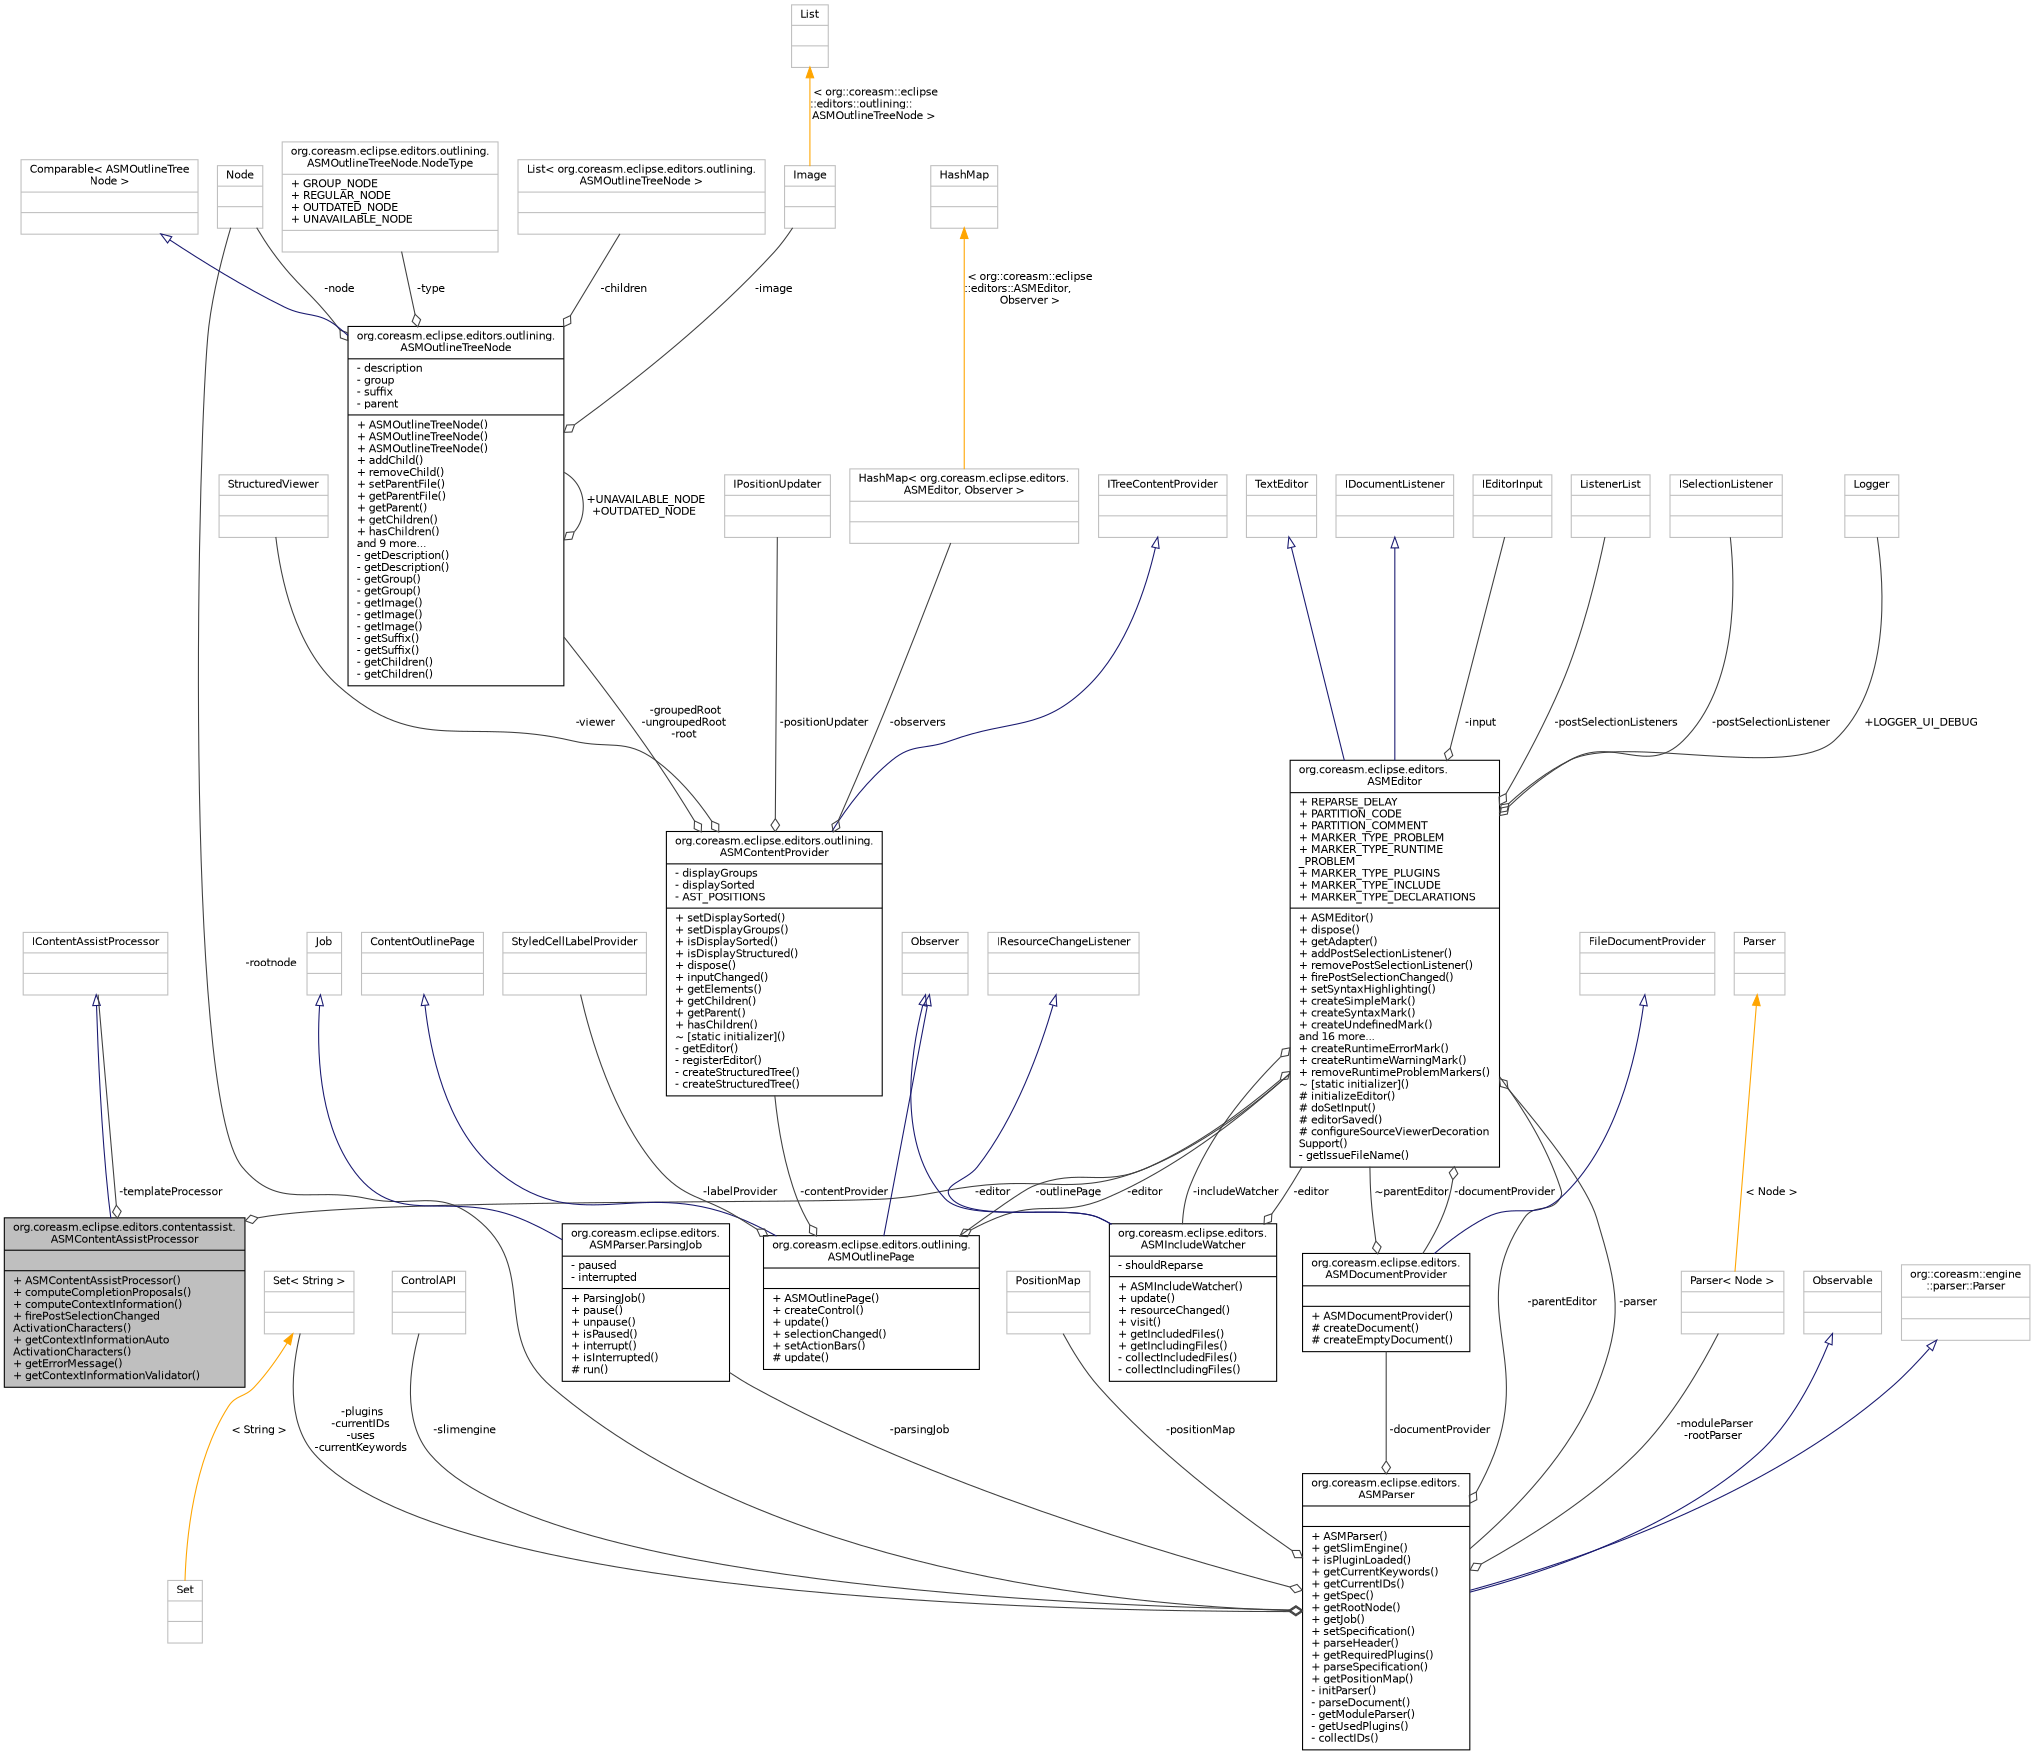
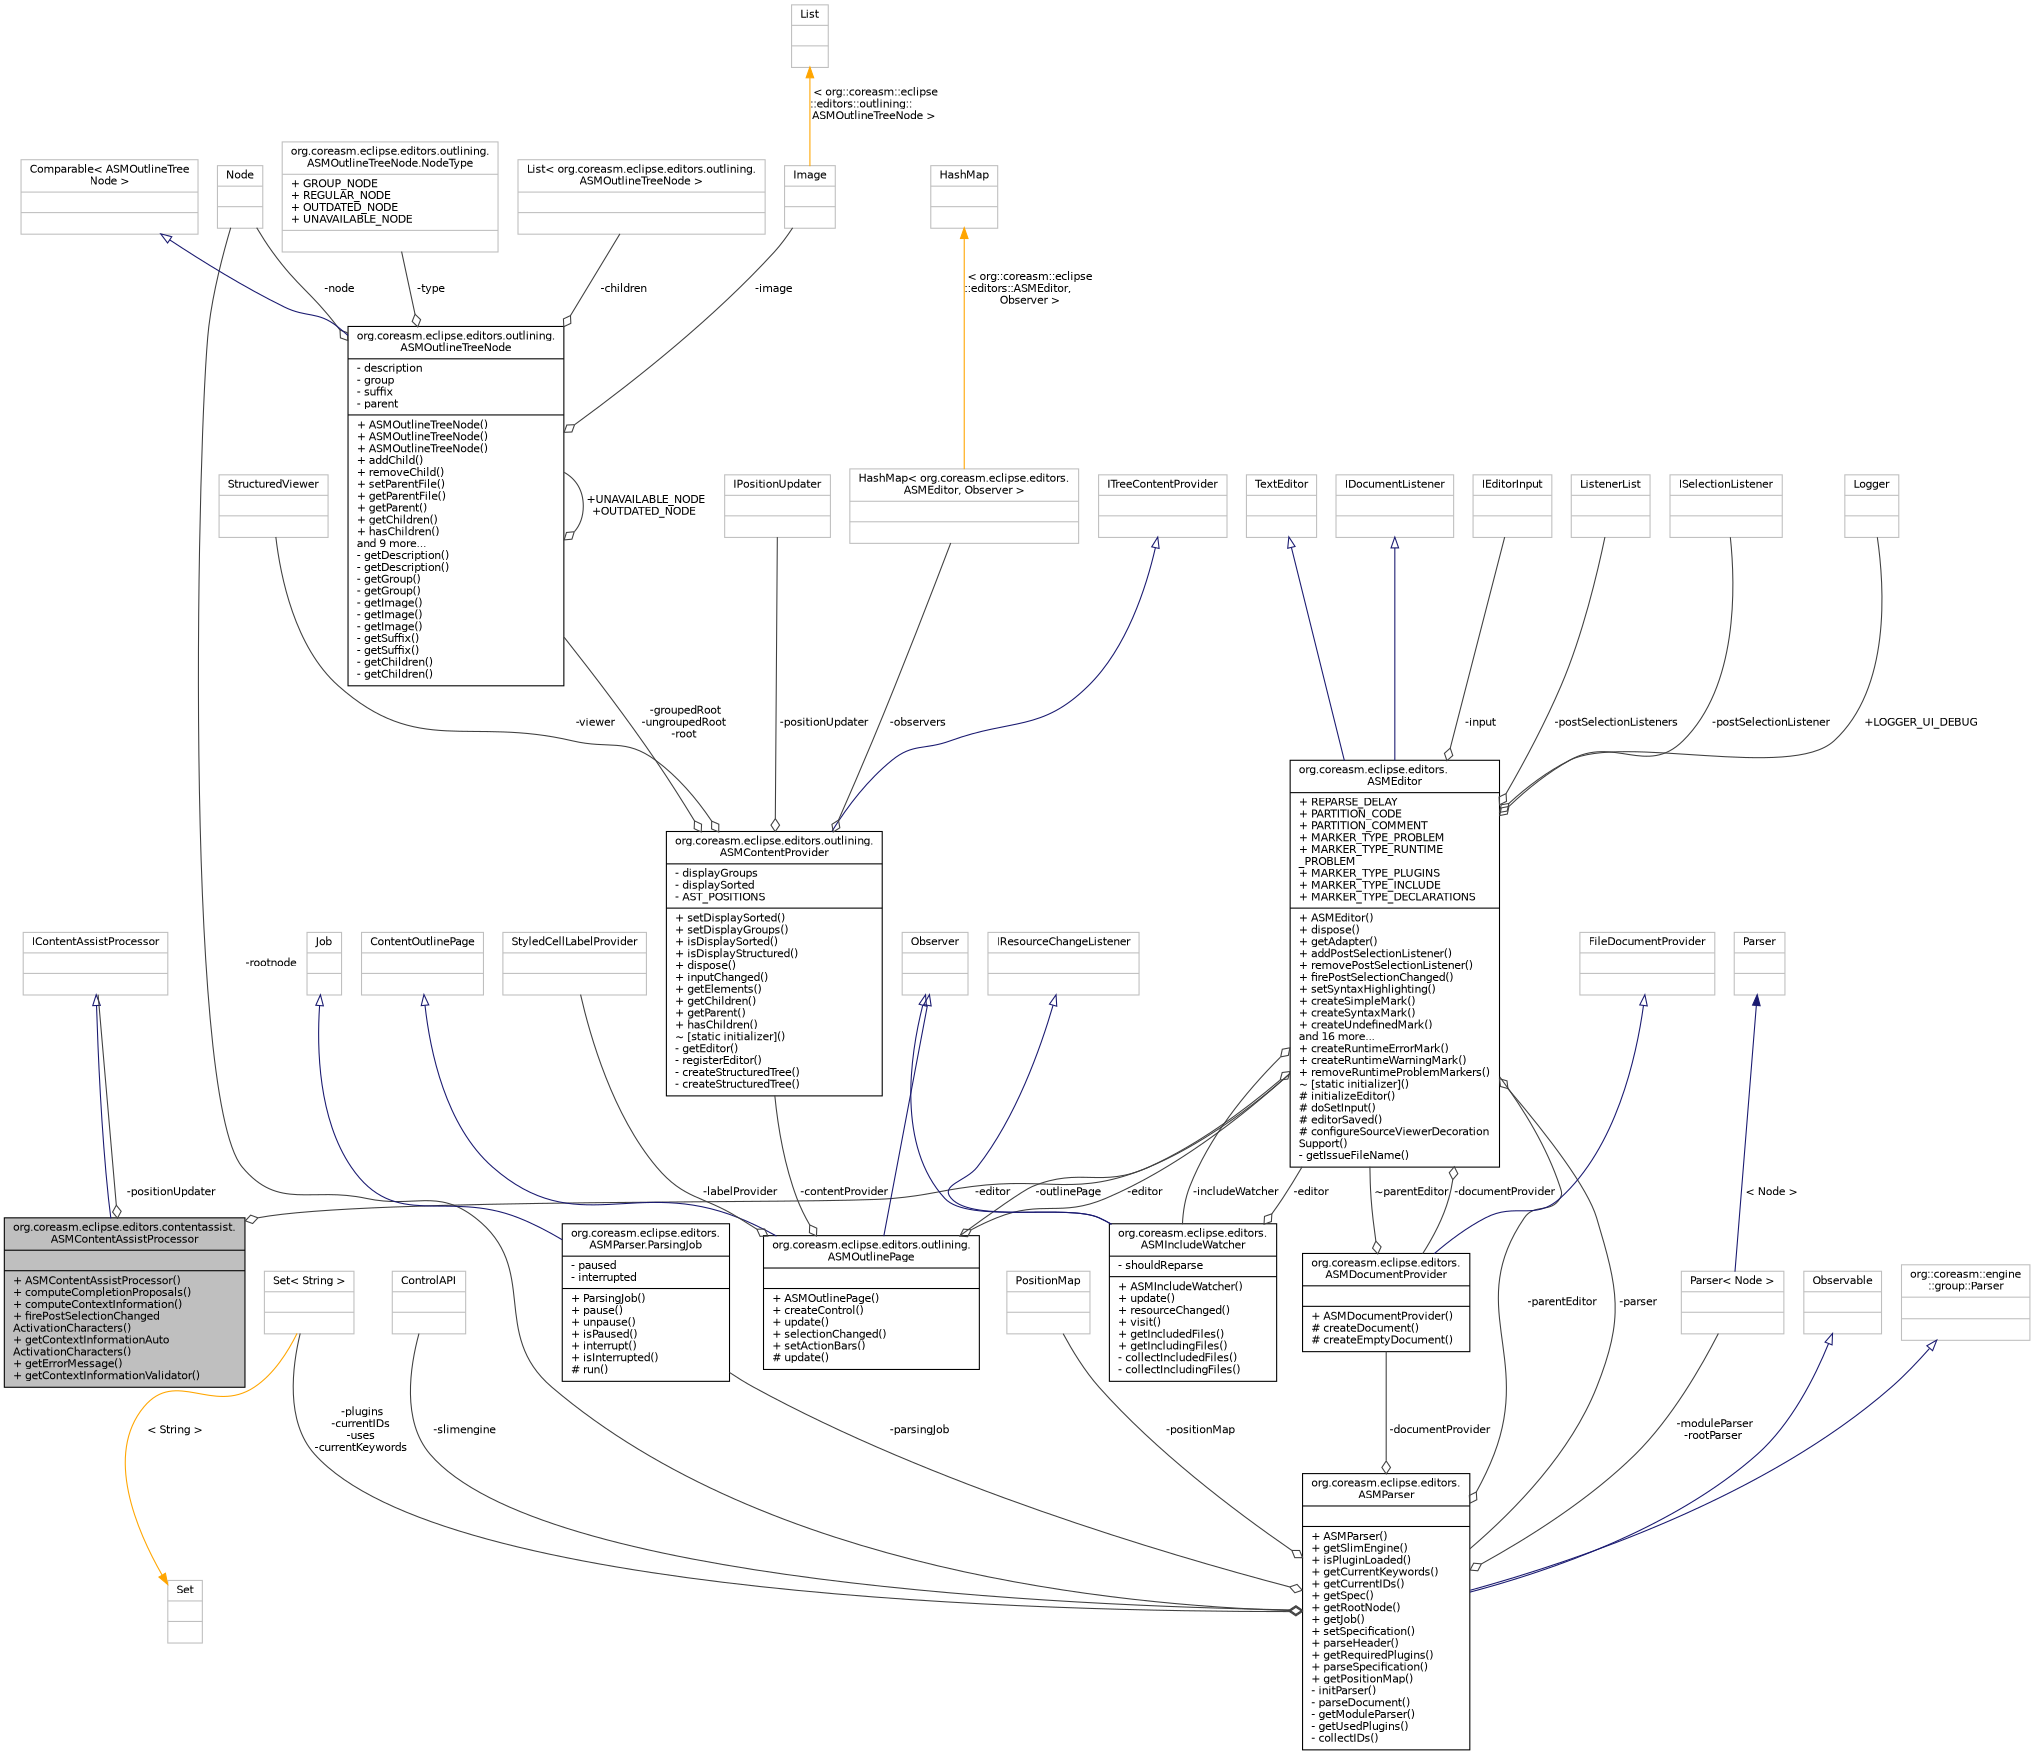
edge "Parser< Node >" -> "Parser": color orange -> midnightblue
edge "IContentAssistProcessor" -> "org.coreasm.eclipse.editors.contentassist.": label " -templateProcessor" -> " -positionUpdater"
node "org::coreasm::engine": text "::parser::Parser" -> "::group::Parser"
edge "Set" -> "Set< String >": reversed
